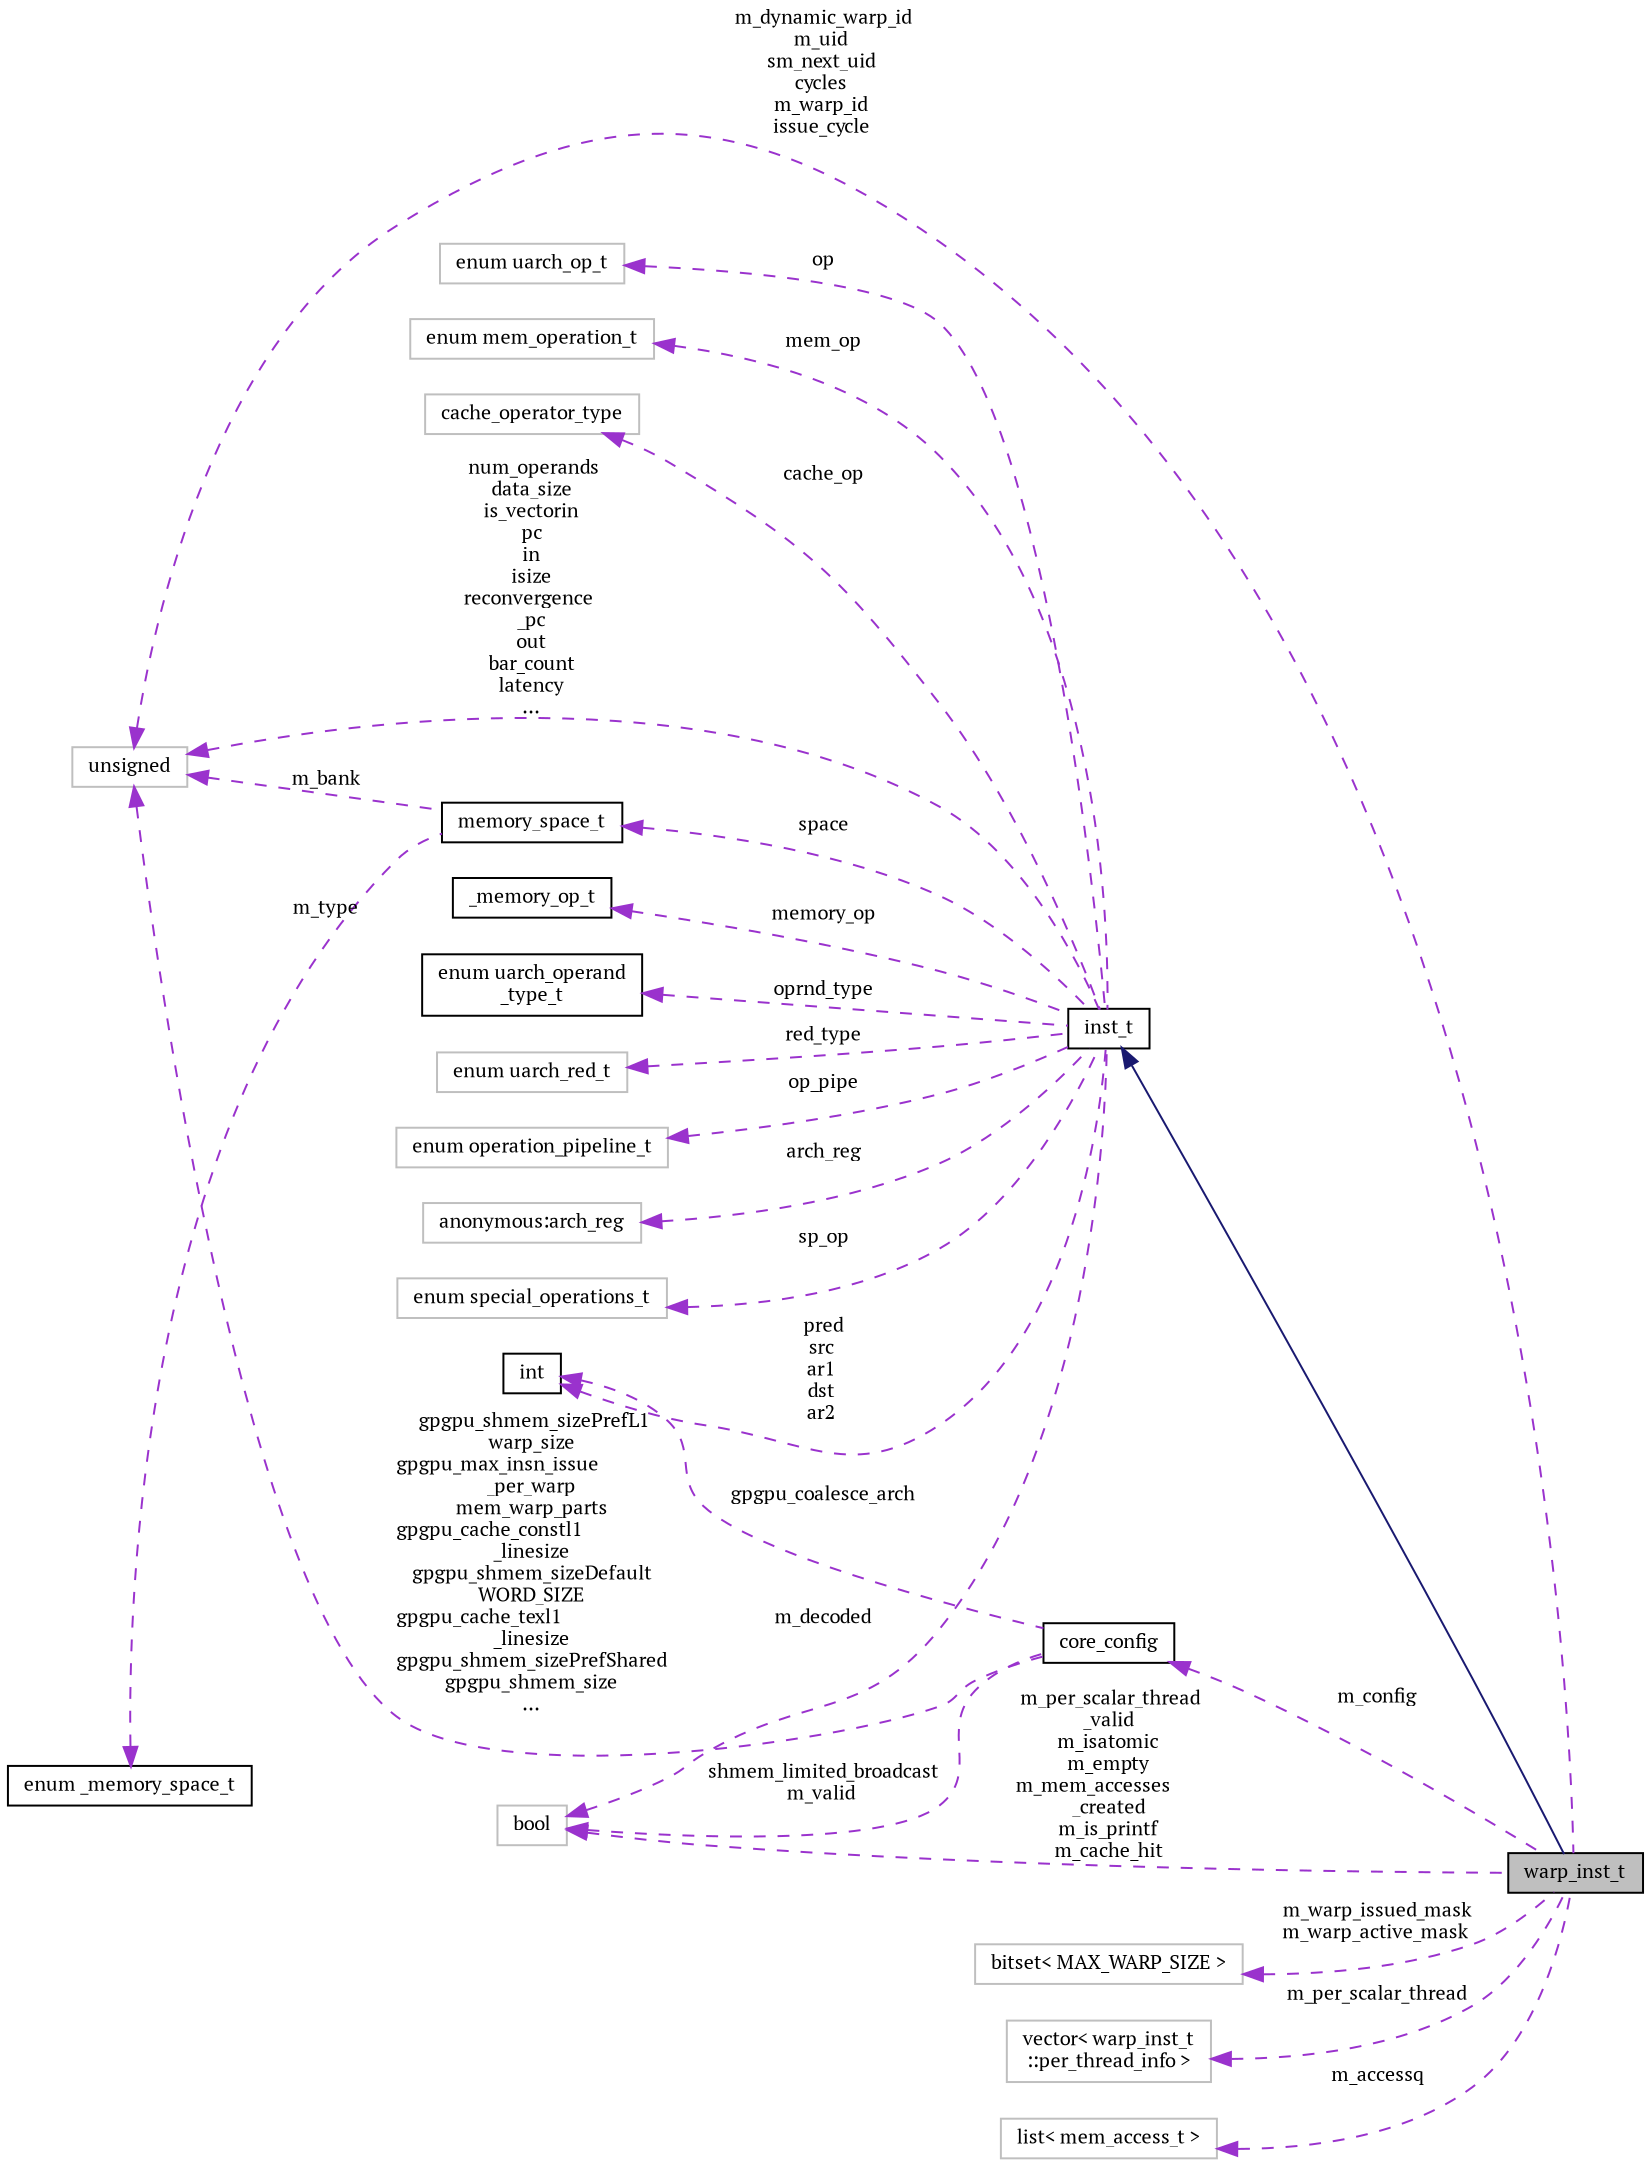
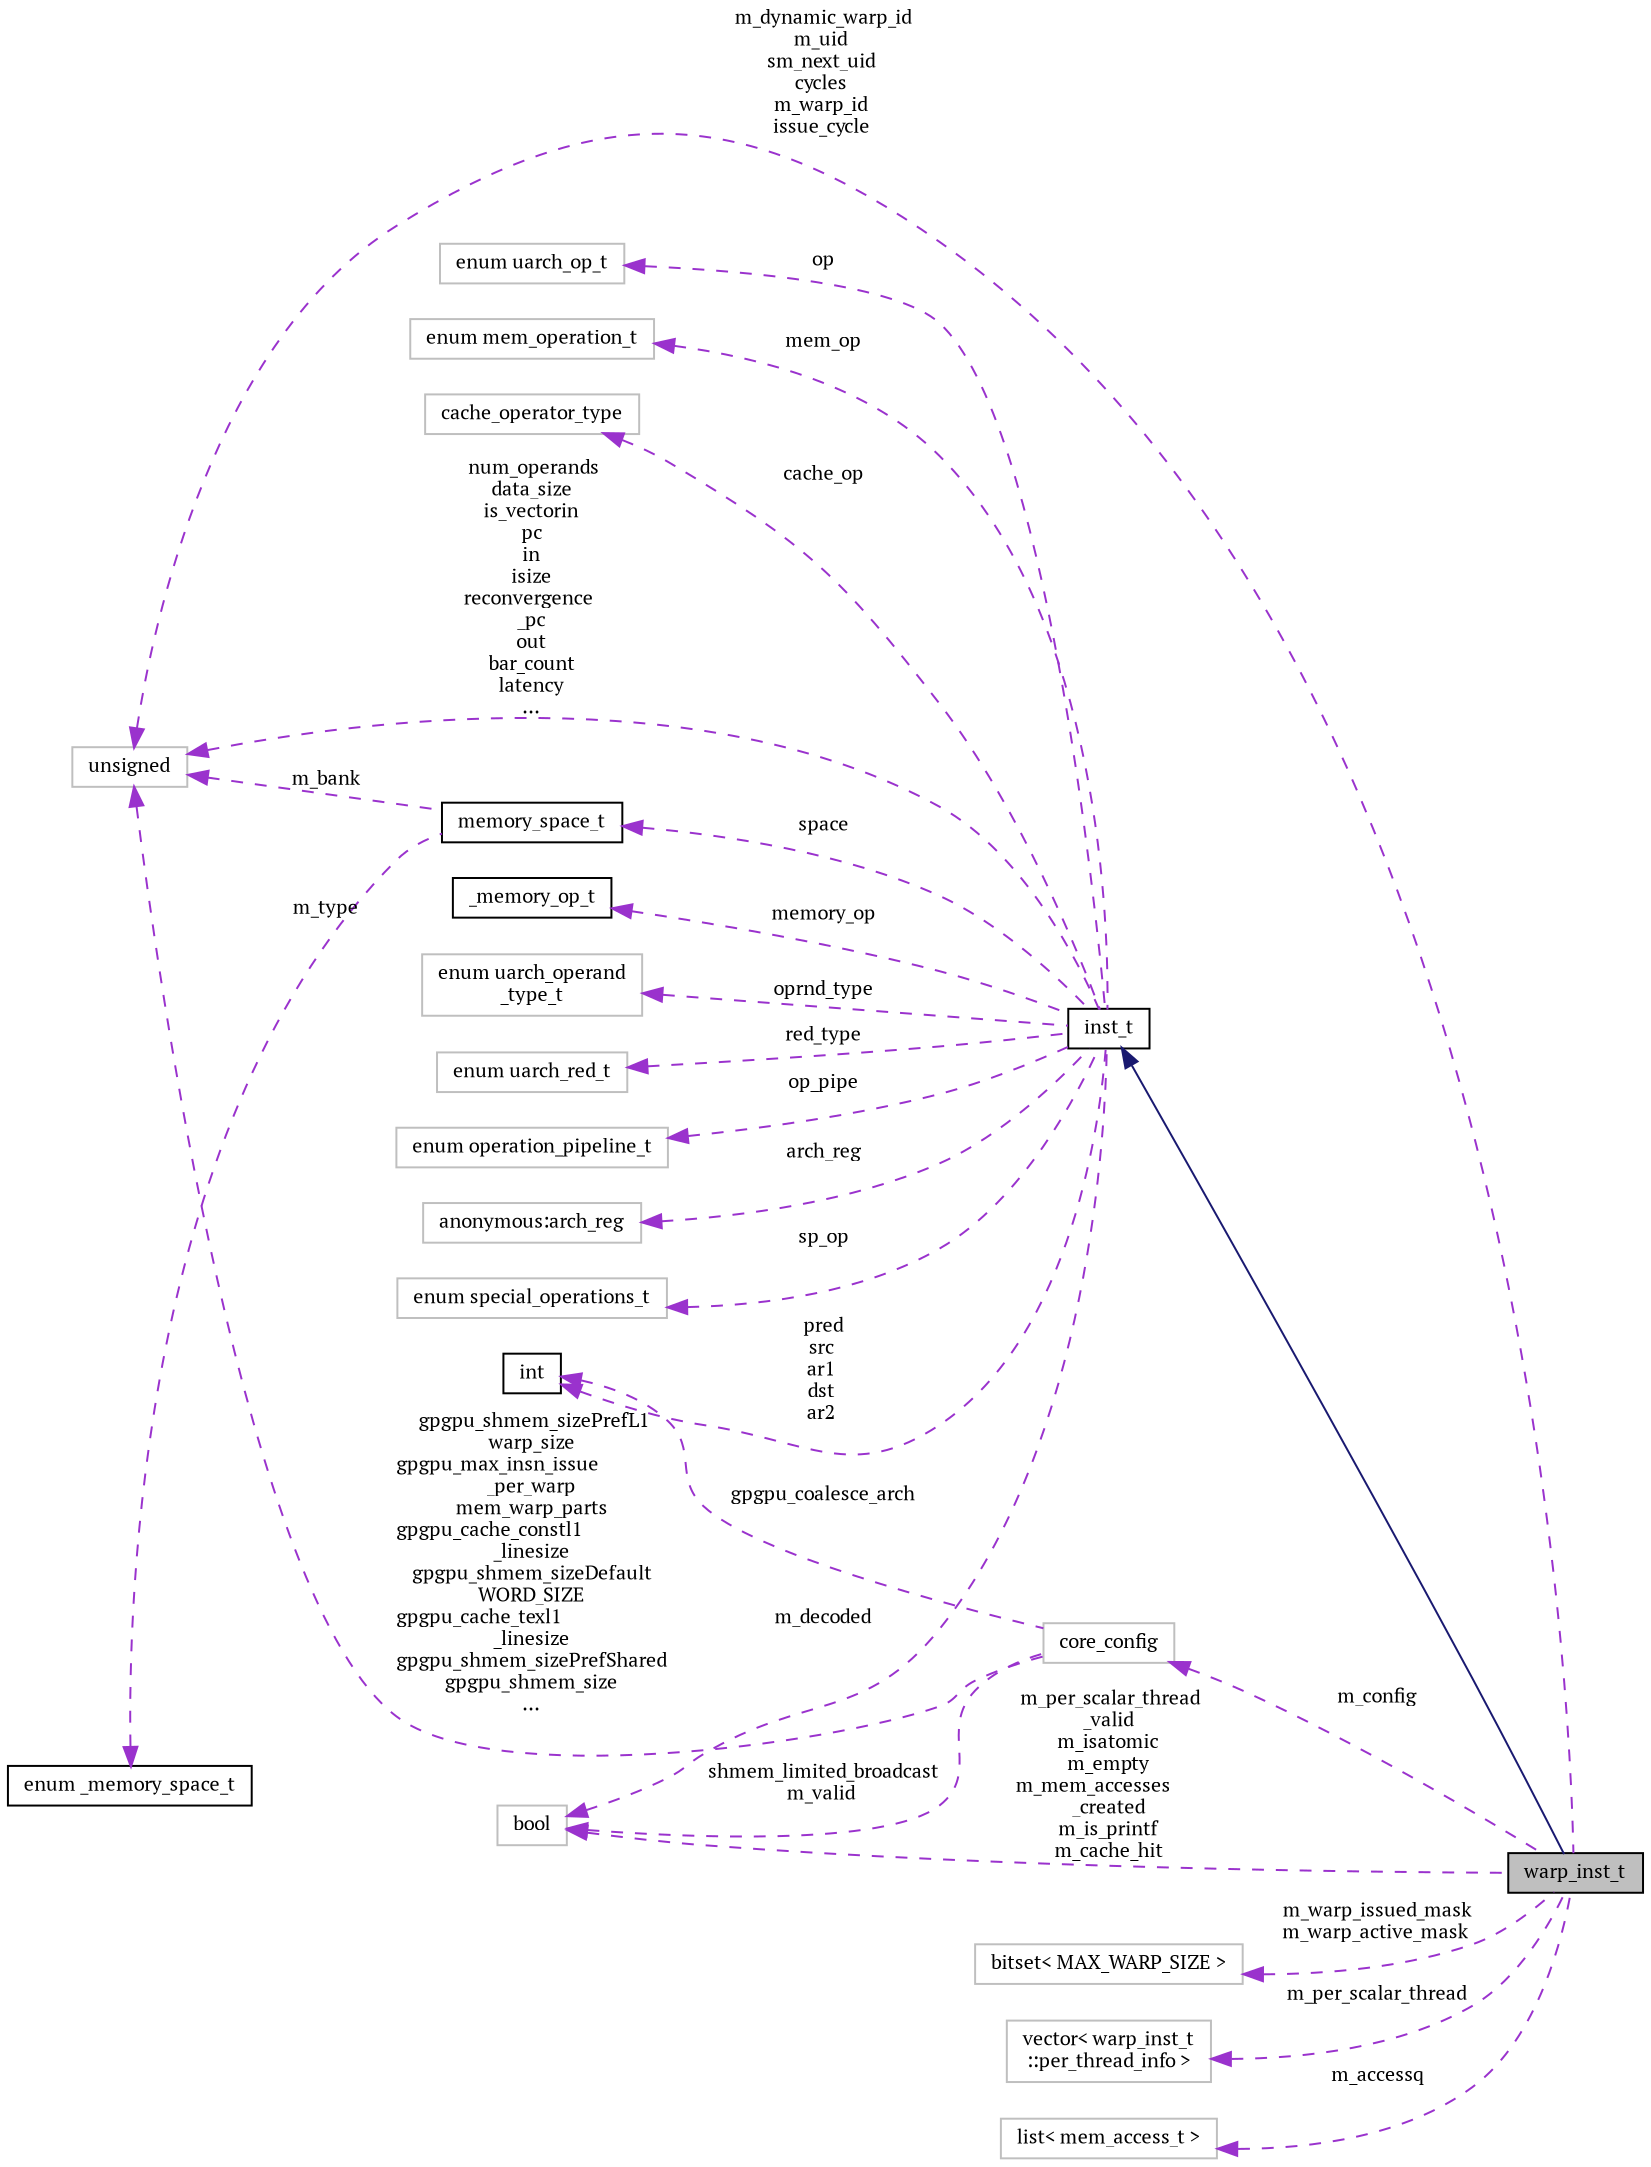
node "enum uarch_operand _type_t": color black -> grey75
node "core_config": color black -> grey75
